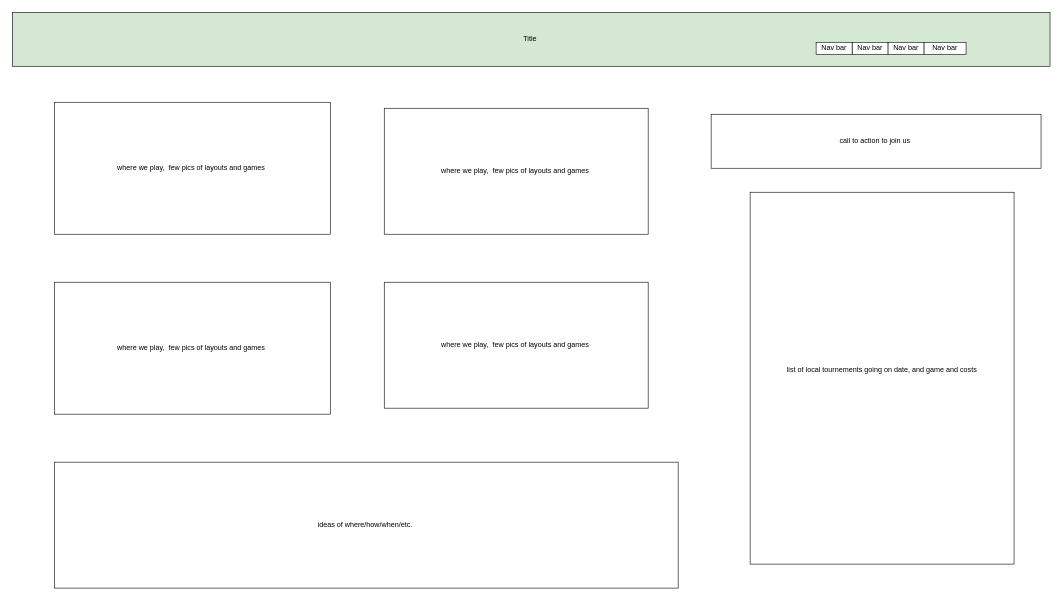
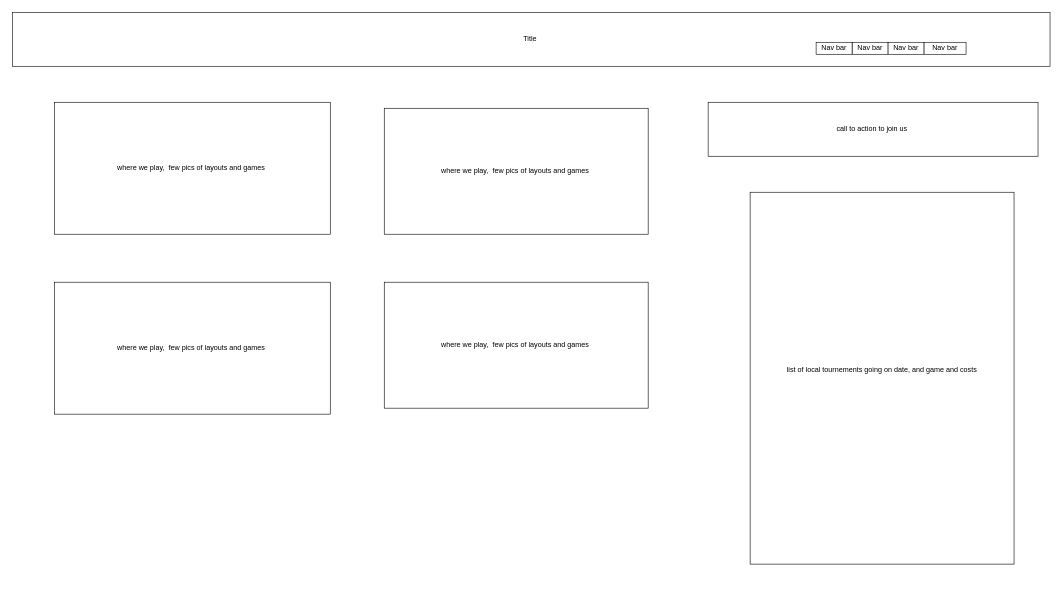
node "Title": fillcolor #d5e8d4 -> #ffffff
node "call to action to join us": moved (876, 141) -> (873, 129)
node "ideas of where/how/when/etc.": removed
